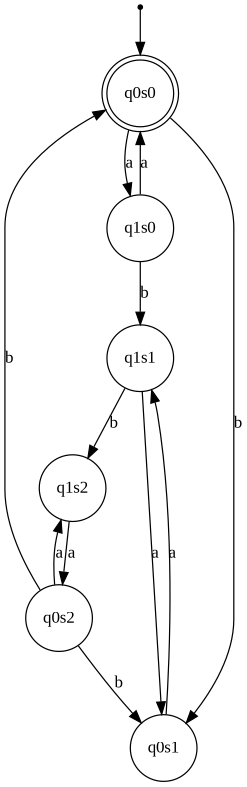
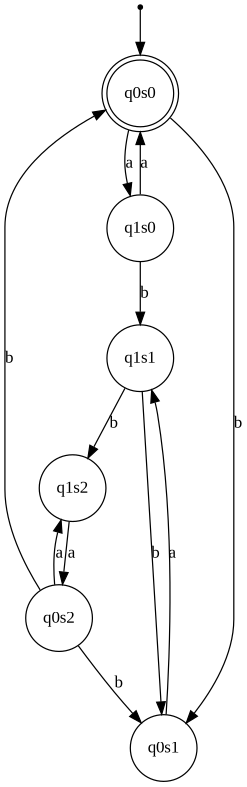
edge "q1s1" -> "q0s1": label "a" -> "b"
